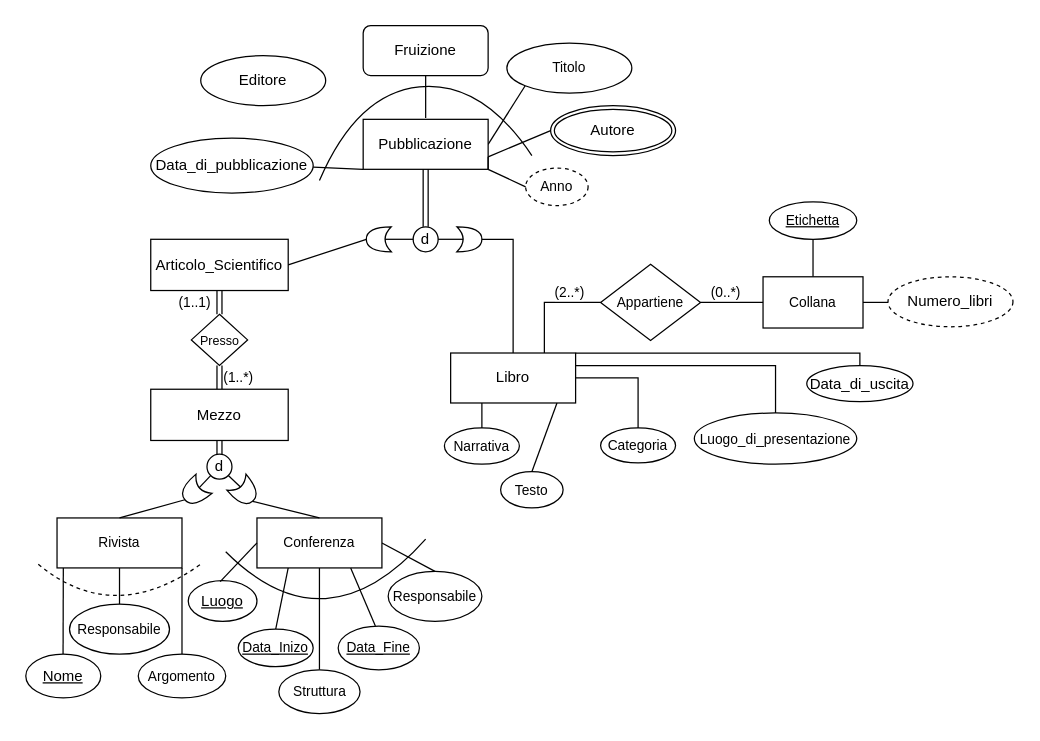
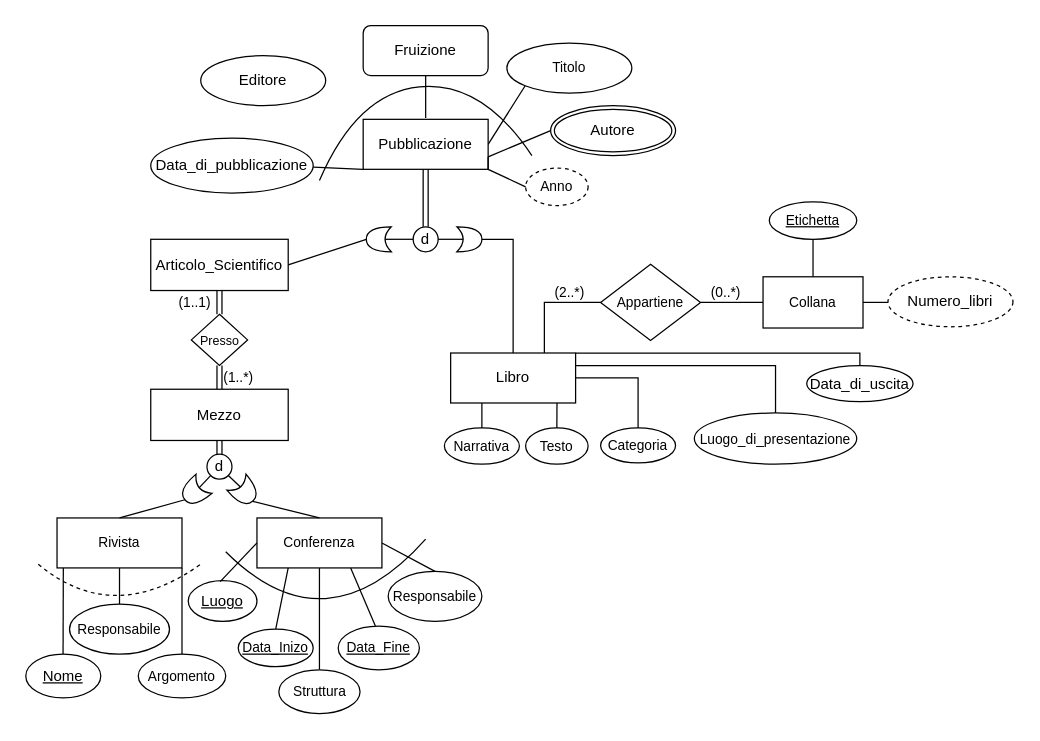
node "Testo": moved (532, 490) -> (557, 446)
